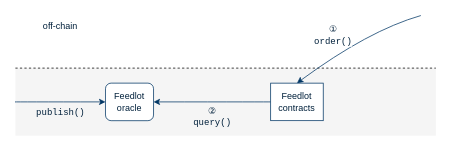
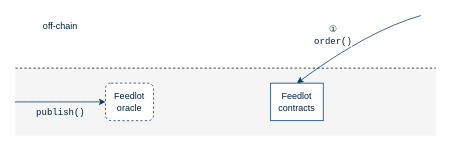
node "Feedlot oracle": style solid -> dashed
edge "Feedlot contracts" -> "Feedlot oracle": removed, label "② query()"
